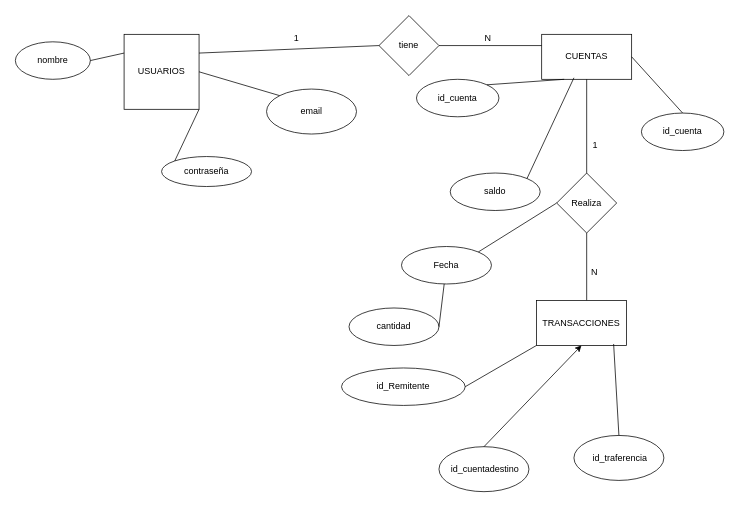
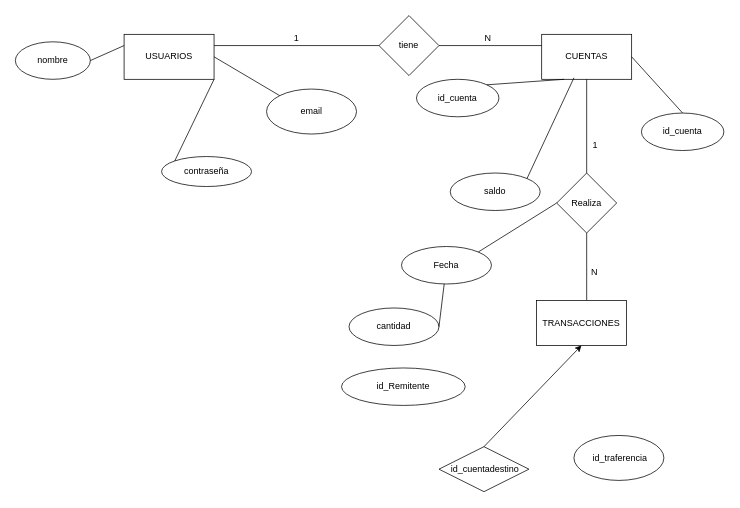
node "USUARIOS": size 75x75 -> 90x45
edge "TRANSACCIONES" -- "id_Remitente": removed
edge "TRANSACCIONES" -- "id_traferencia": removed
node "id_cuentadestino": shape ellipse -> diamond
